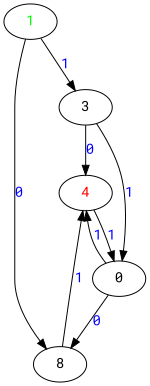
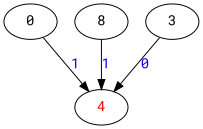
node "1": removed
edge "3" -> "0": removed, label "1"
edge "4" -> "0": removed, label "1"
edge "0" -> "8": removed, label "0"
